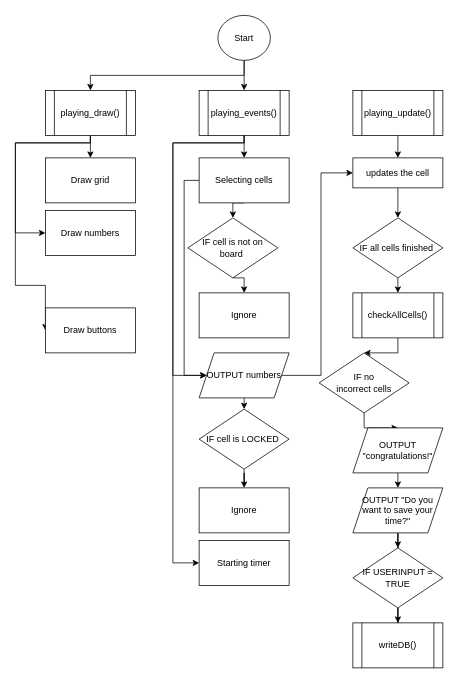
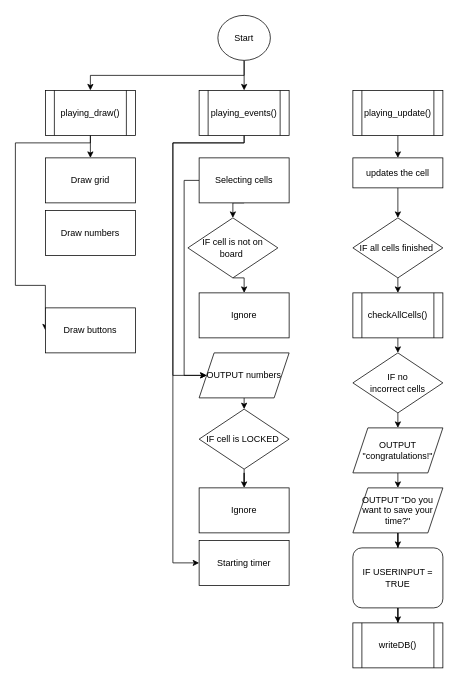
edge "playing_events()" -> "Selecting cells": removed
edge "playing_draw()" -> "Draw numbers": removed
edge "OUTPUT numbers" -> "updates the cell": removed
node "IF no incorrect cells": moved (364, 383) -> (398, 383)
node "IF USERINPUT = TRUE": shape diamond -> rounded rectangle
